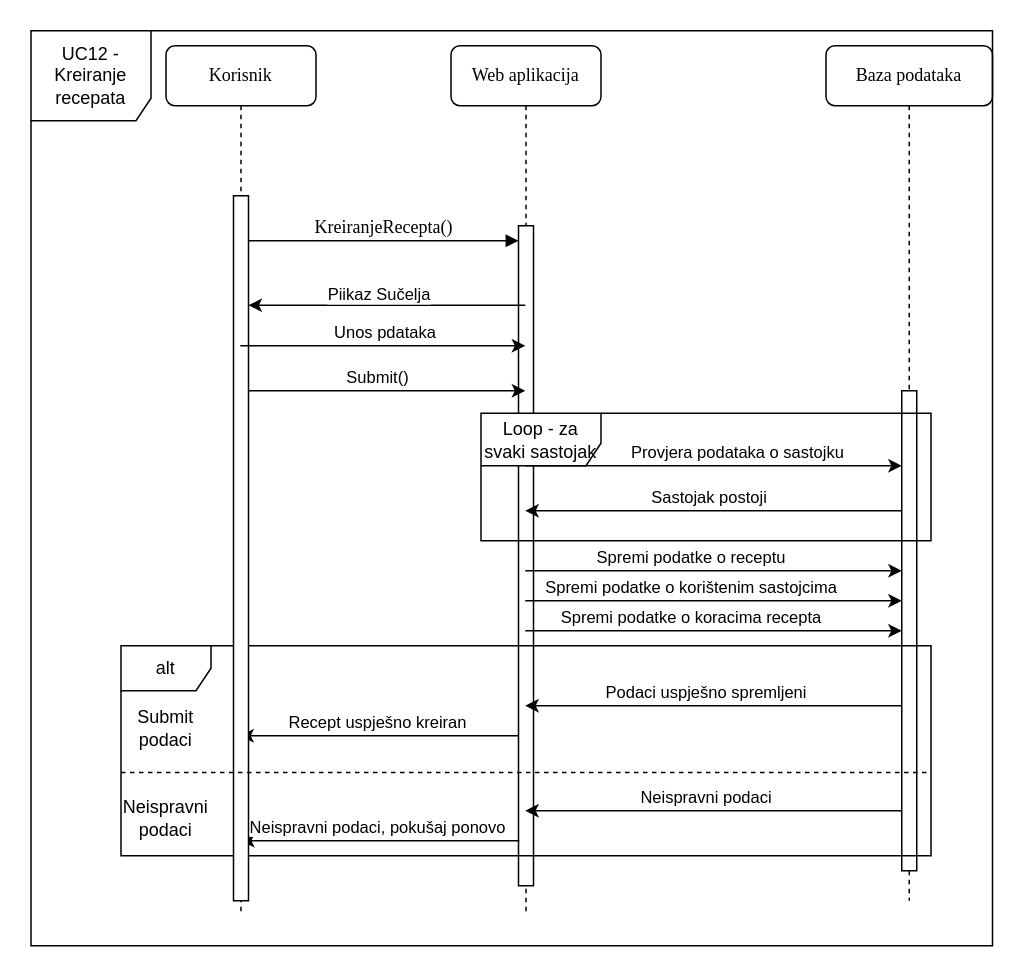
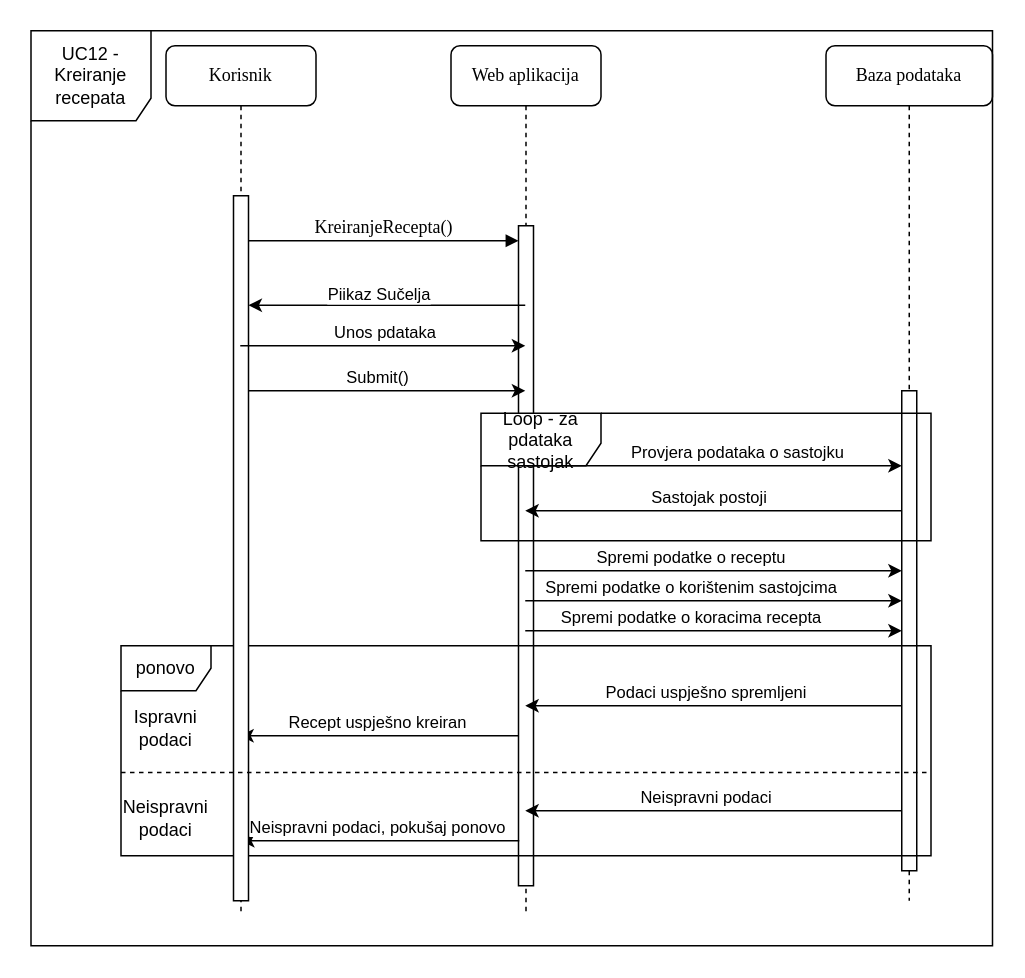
node "Loop - za svaki sastojak": label "Loop - za svaki sastojak" -> "Loop - za pdataka sastojak"
node "alt": label "alt" -> "ponovo"
node "Submit podaci": label "Submit podaci" -> "Ispravni podaci"
